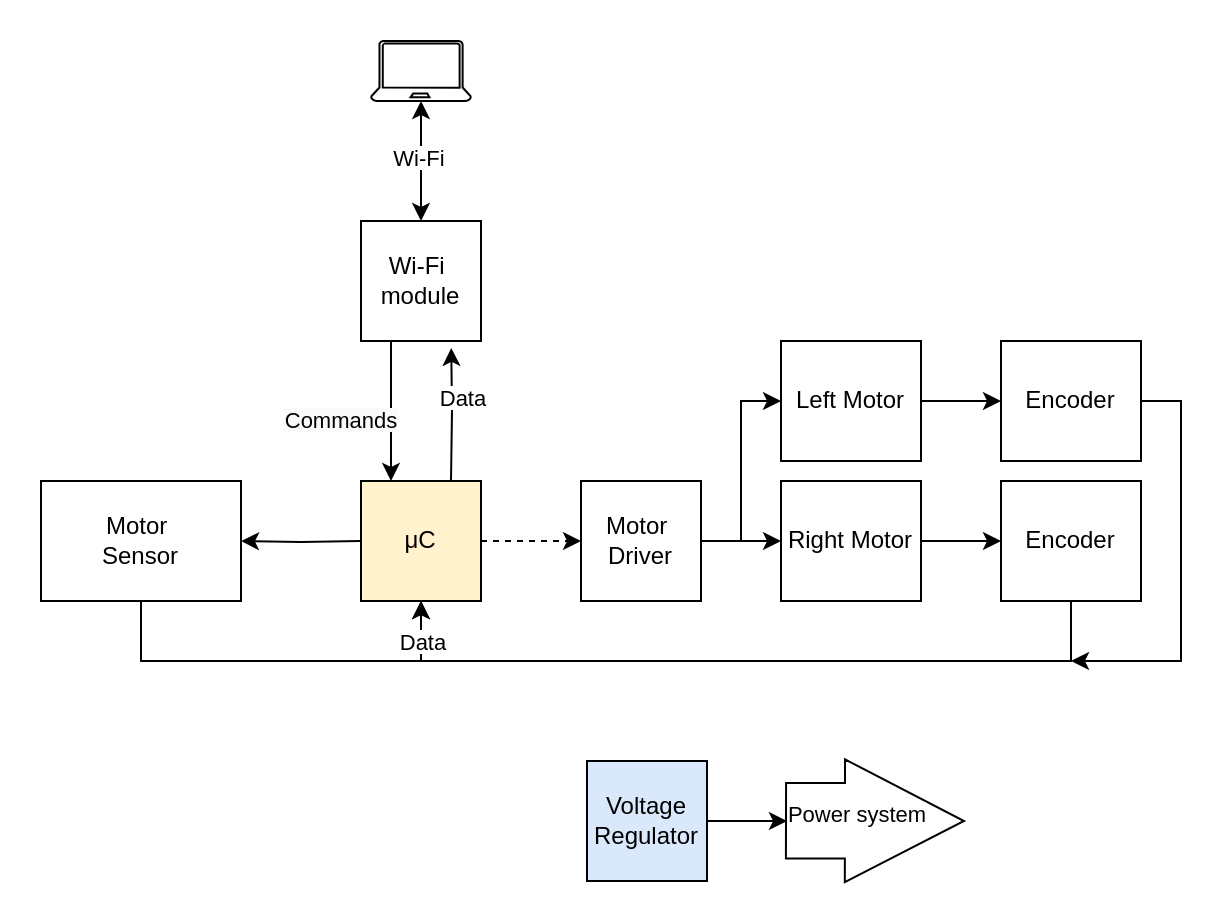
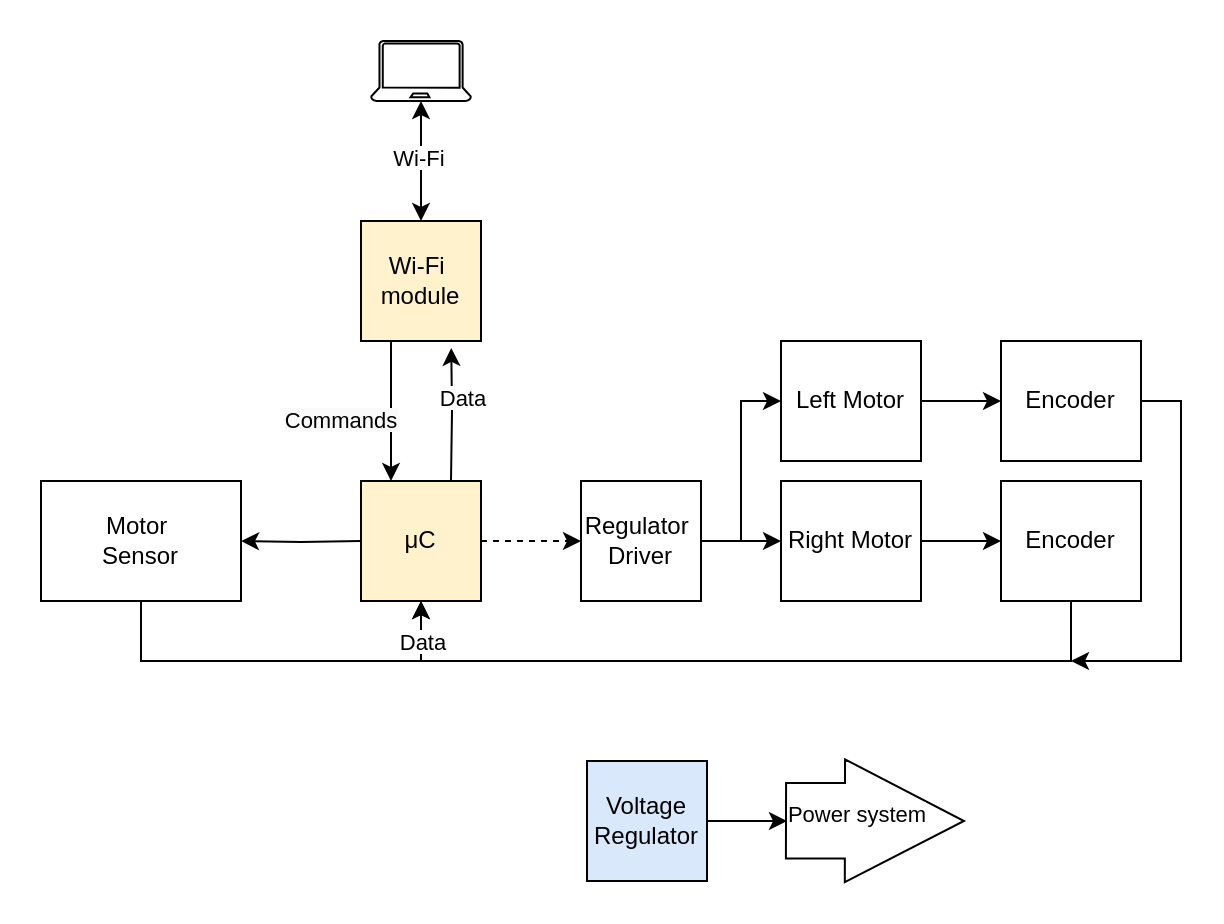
node "Wi-Fi module": fillcolor #ffffff -> #fff2cc
node "Motor Driver": label "Motor Driver" -> "Regulator Driver"
